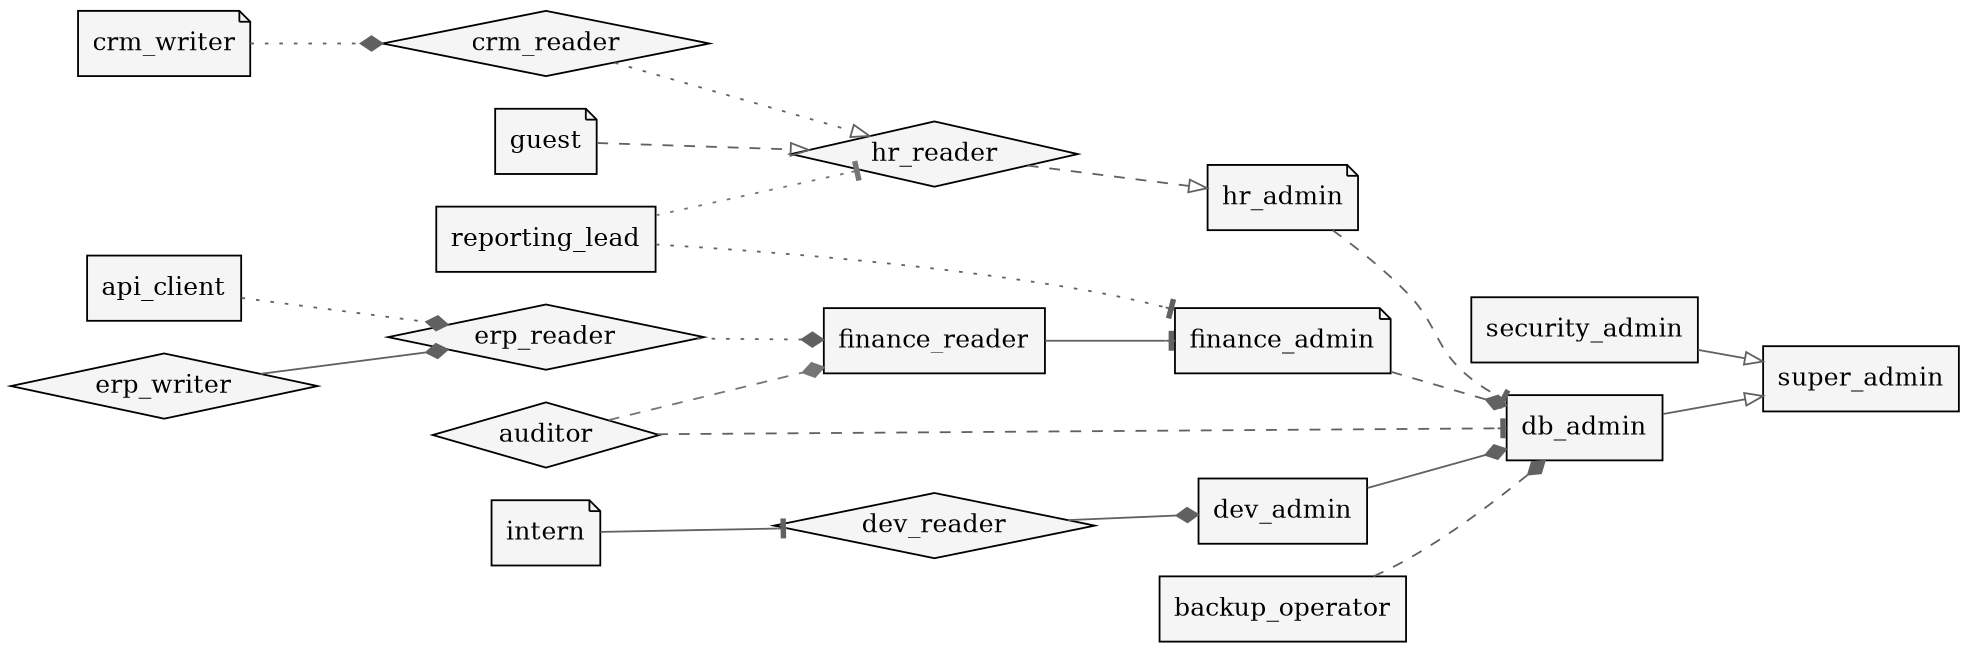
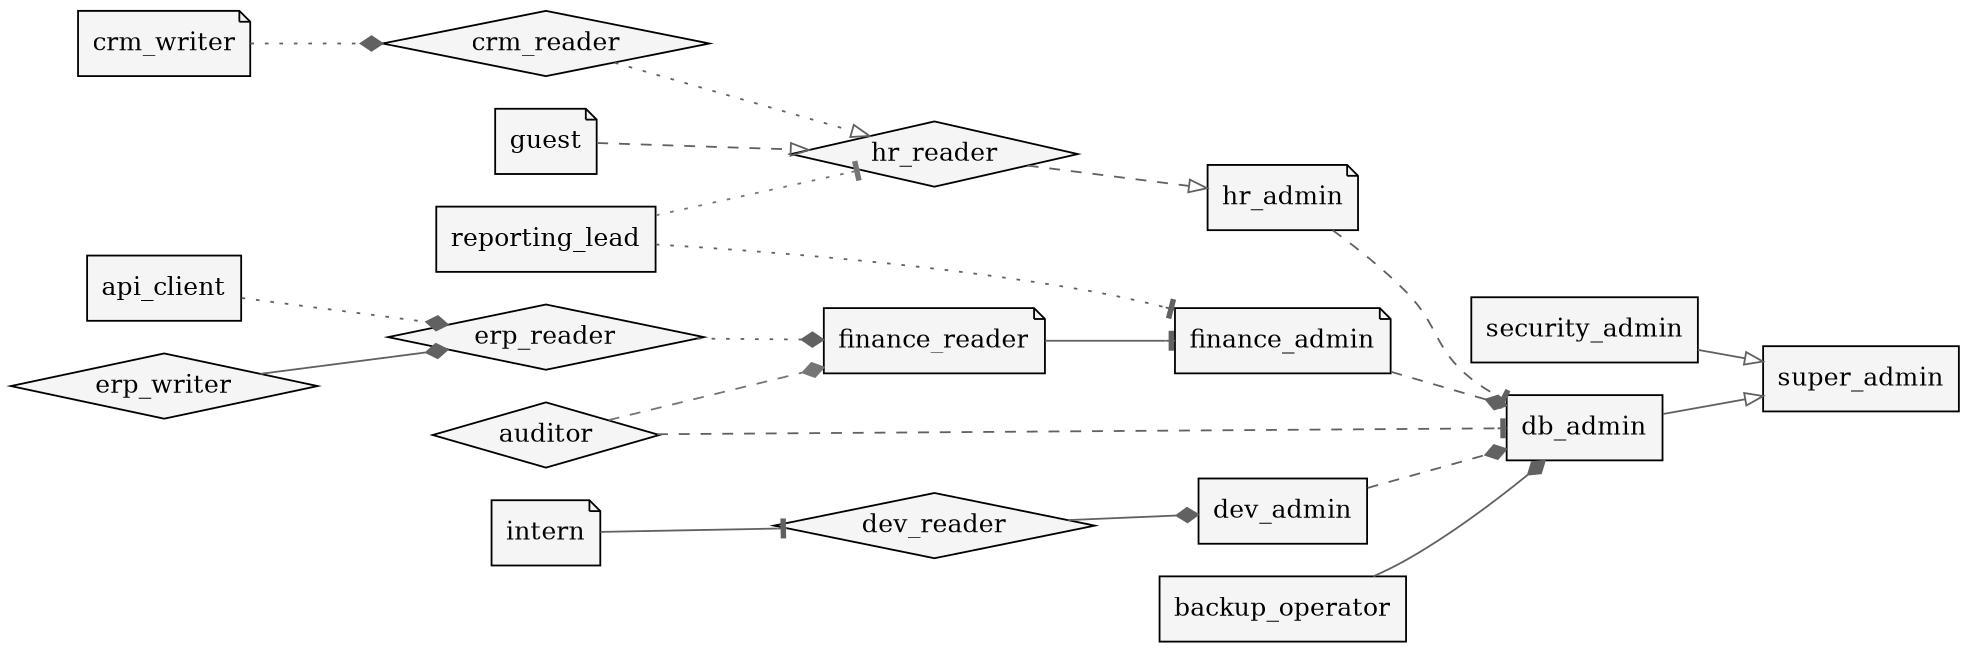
node "finance_reader": shape box -> note
edge "dev_admin" -> "db_admin": style solid -> dashed
edge "backup_operator" -> "db_admin": style dashed -> solid
